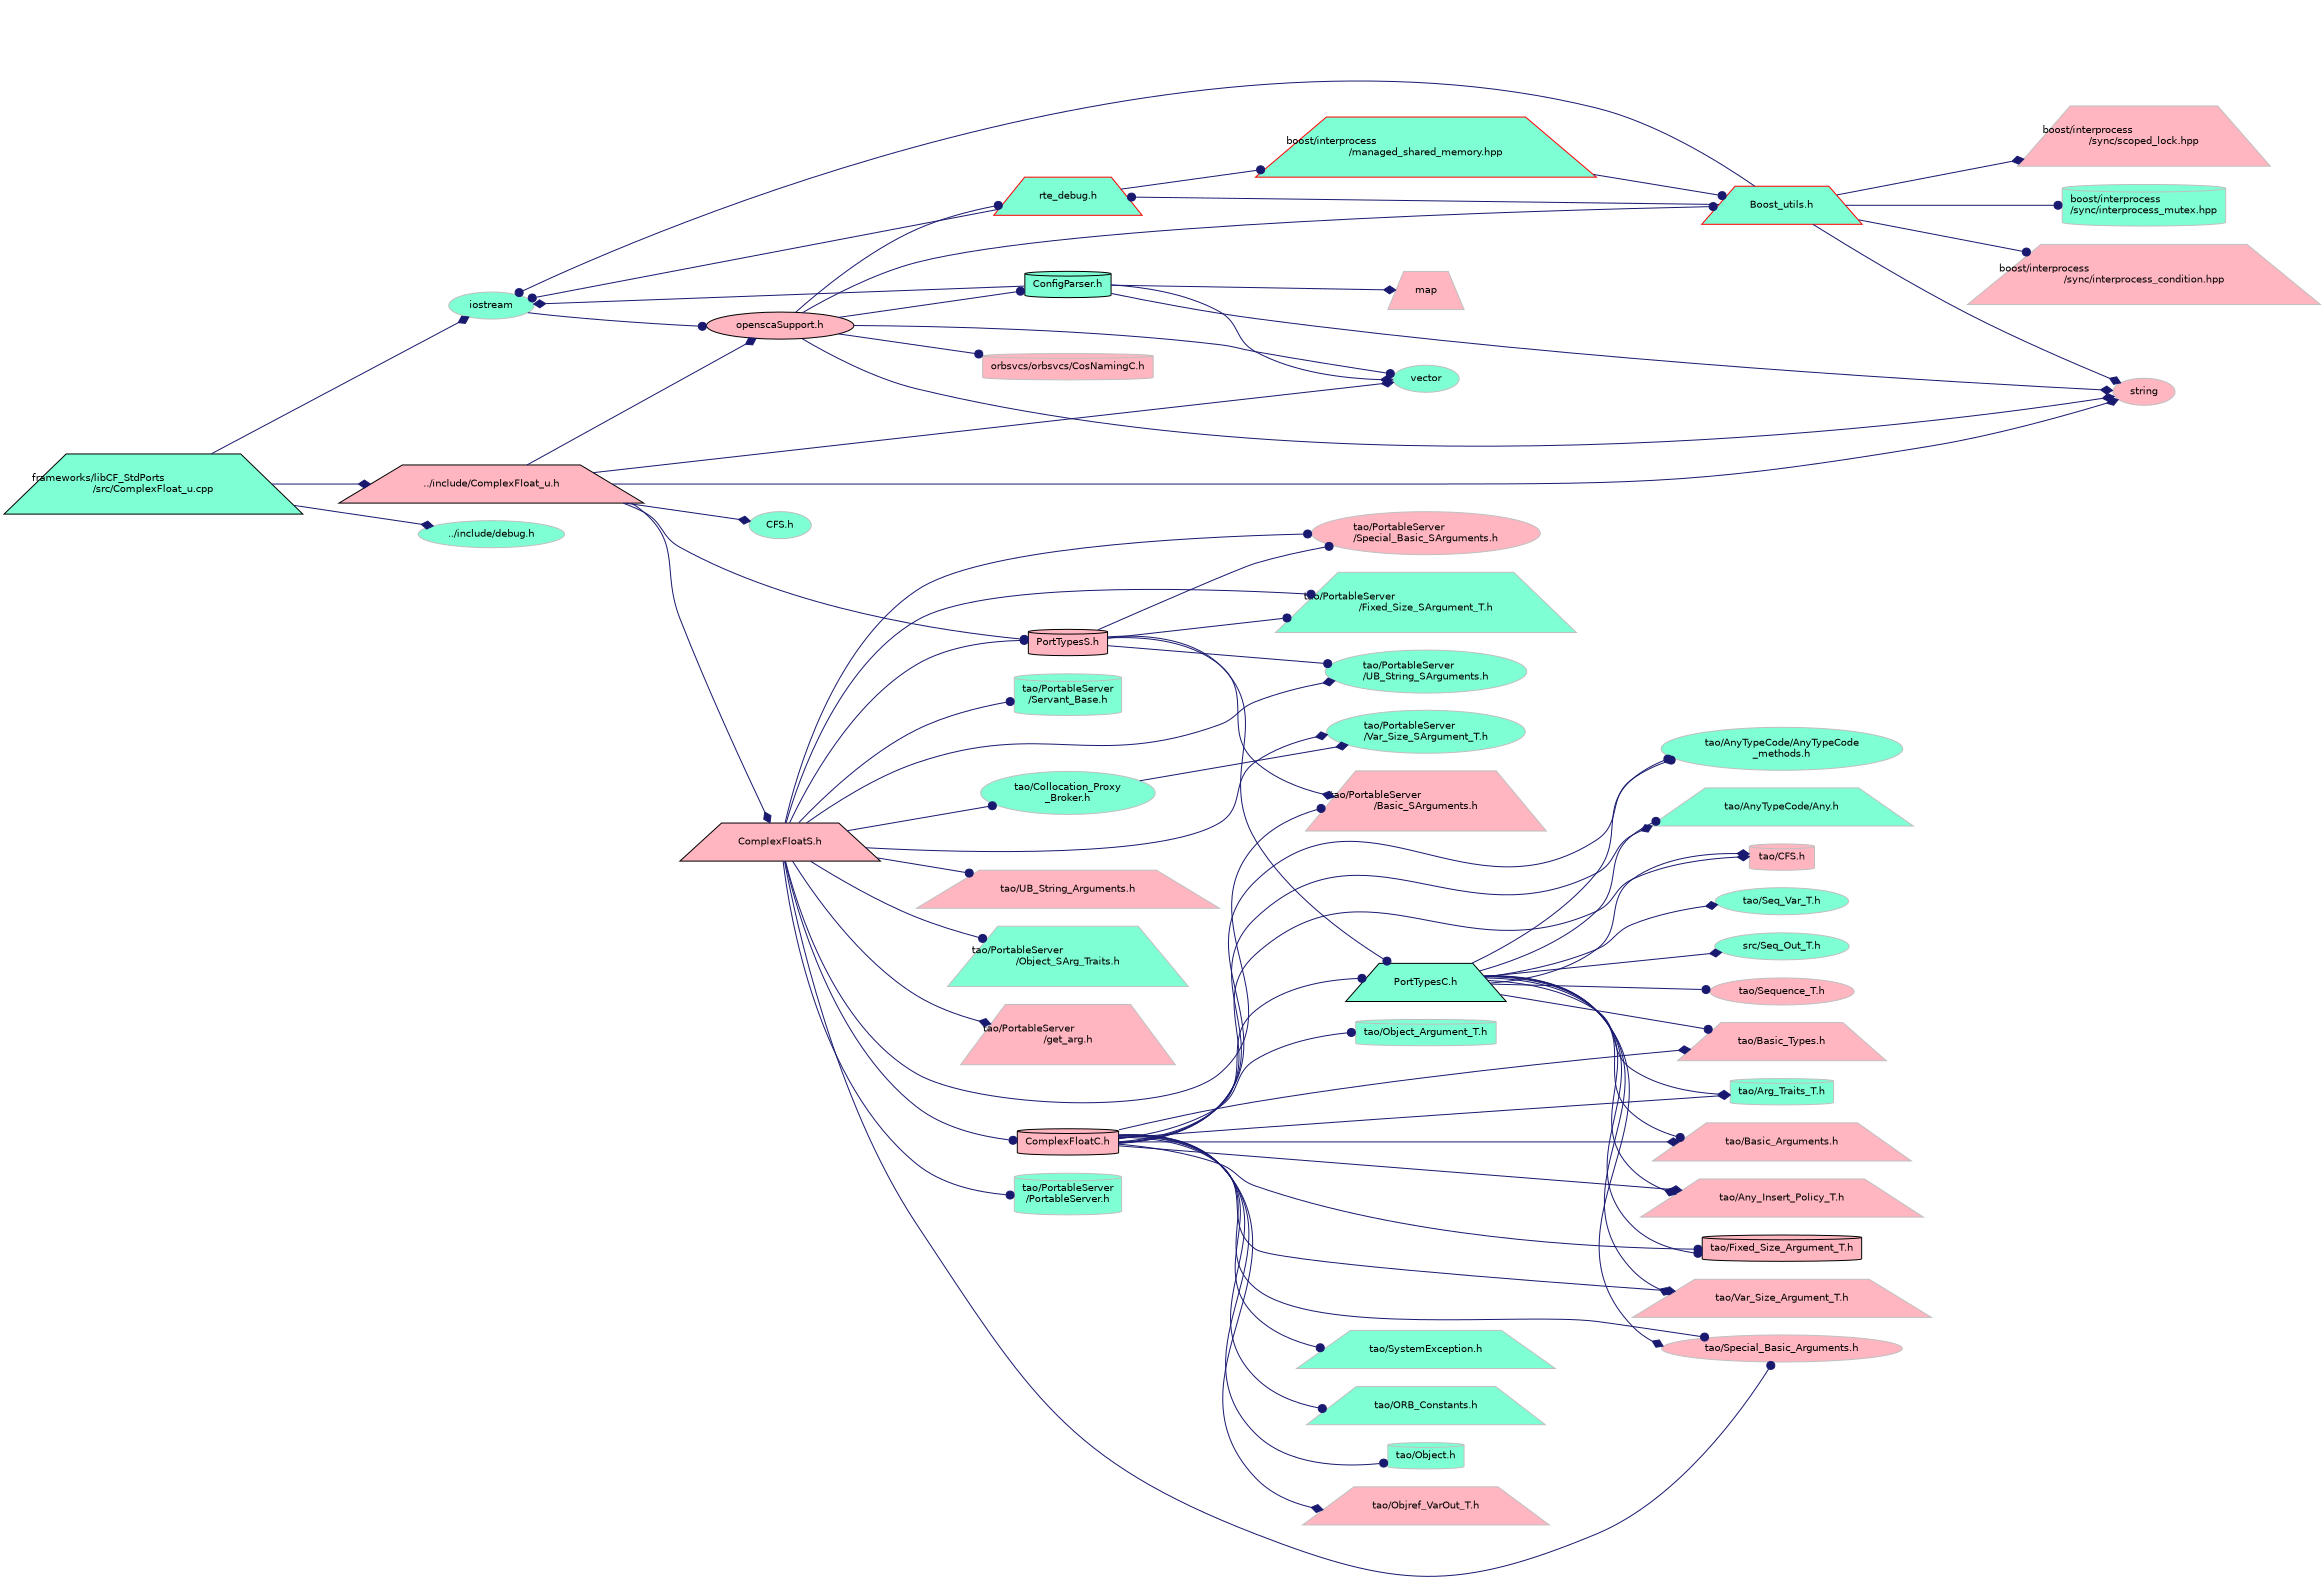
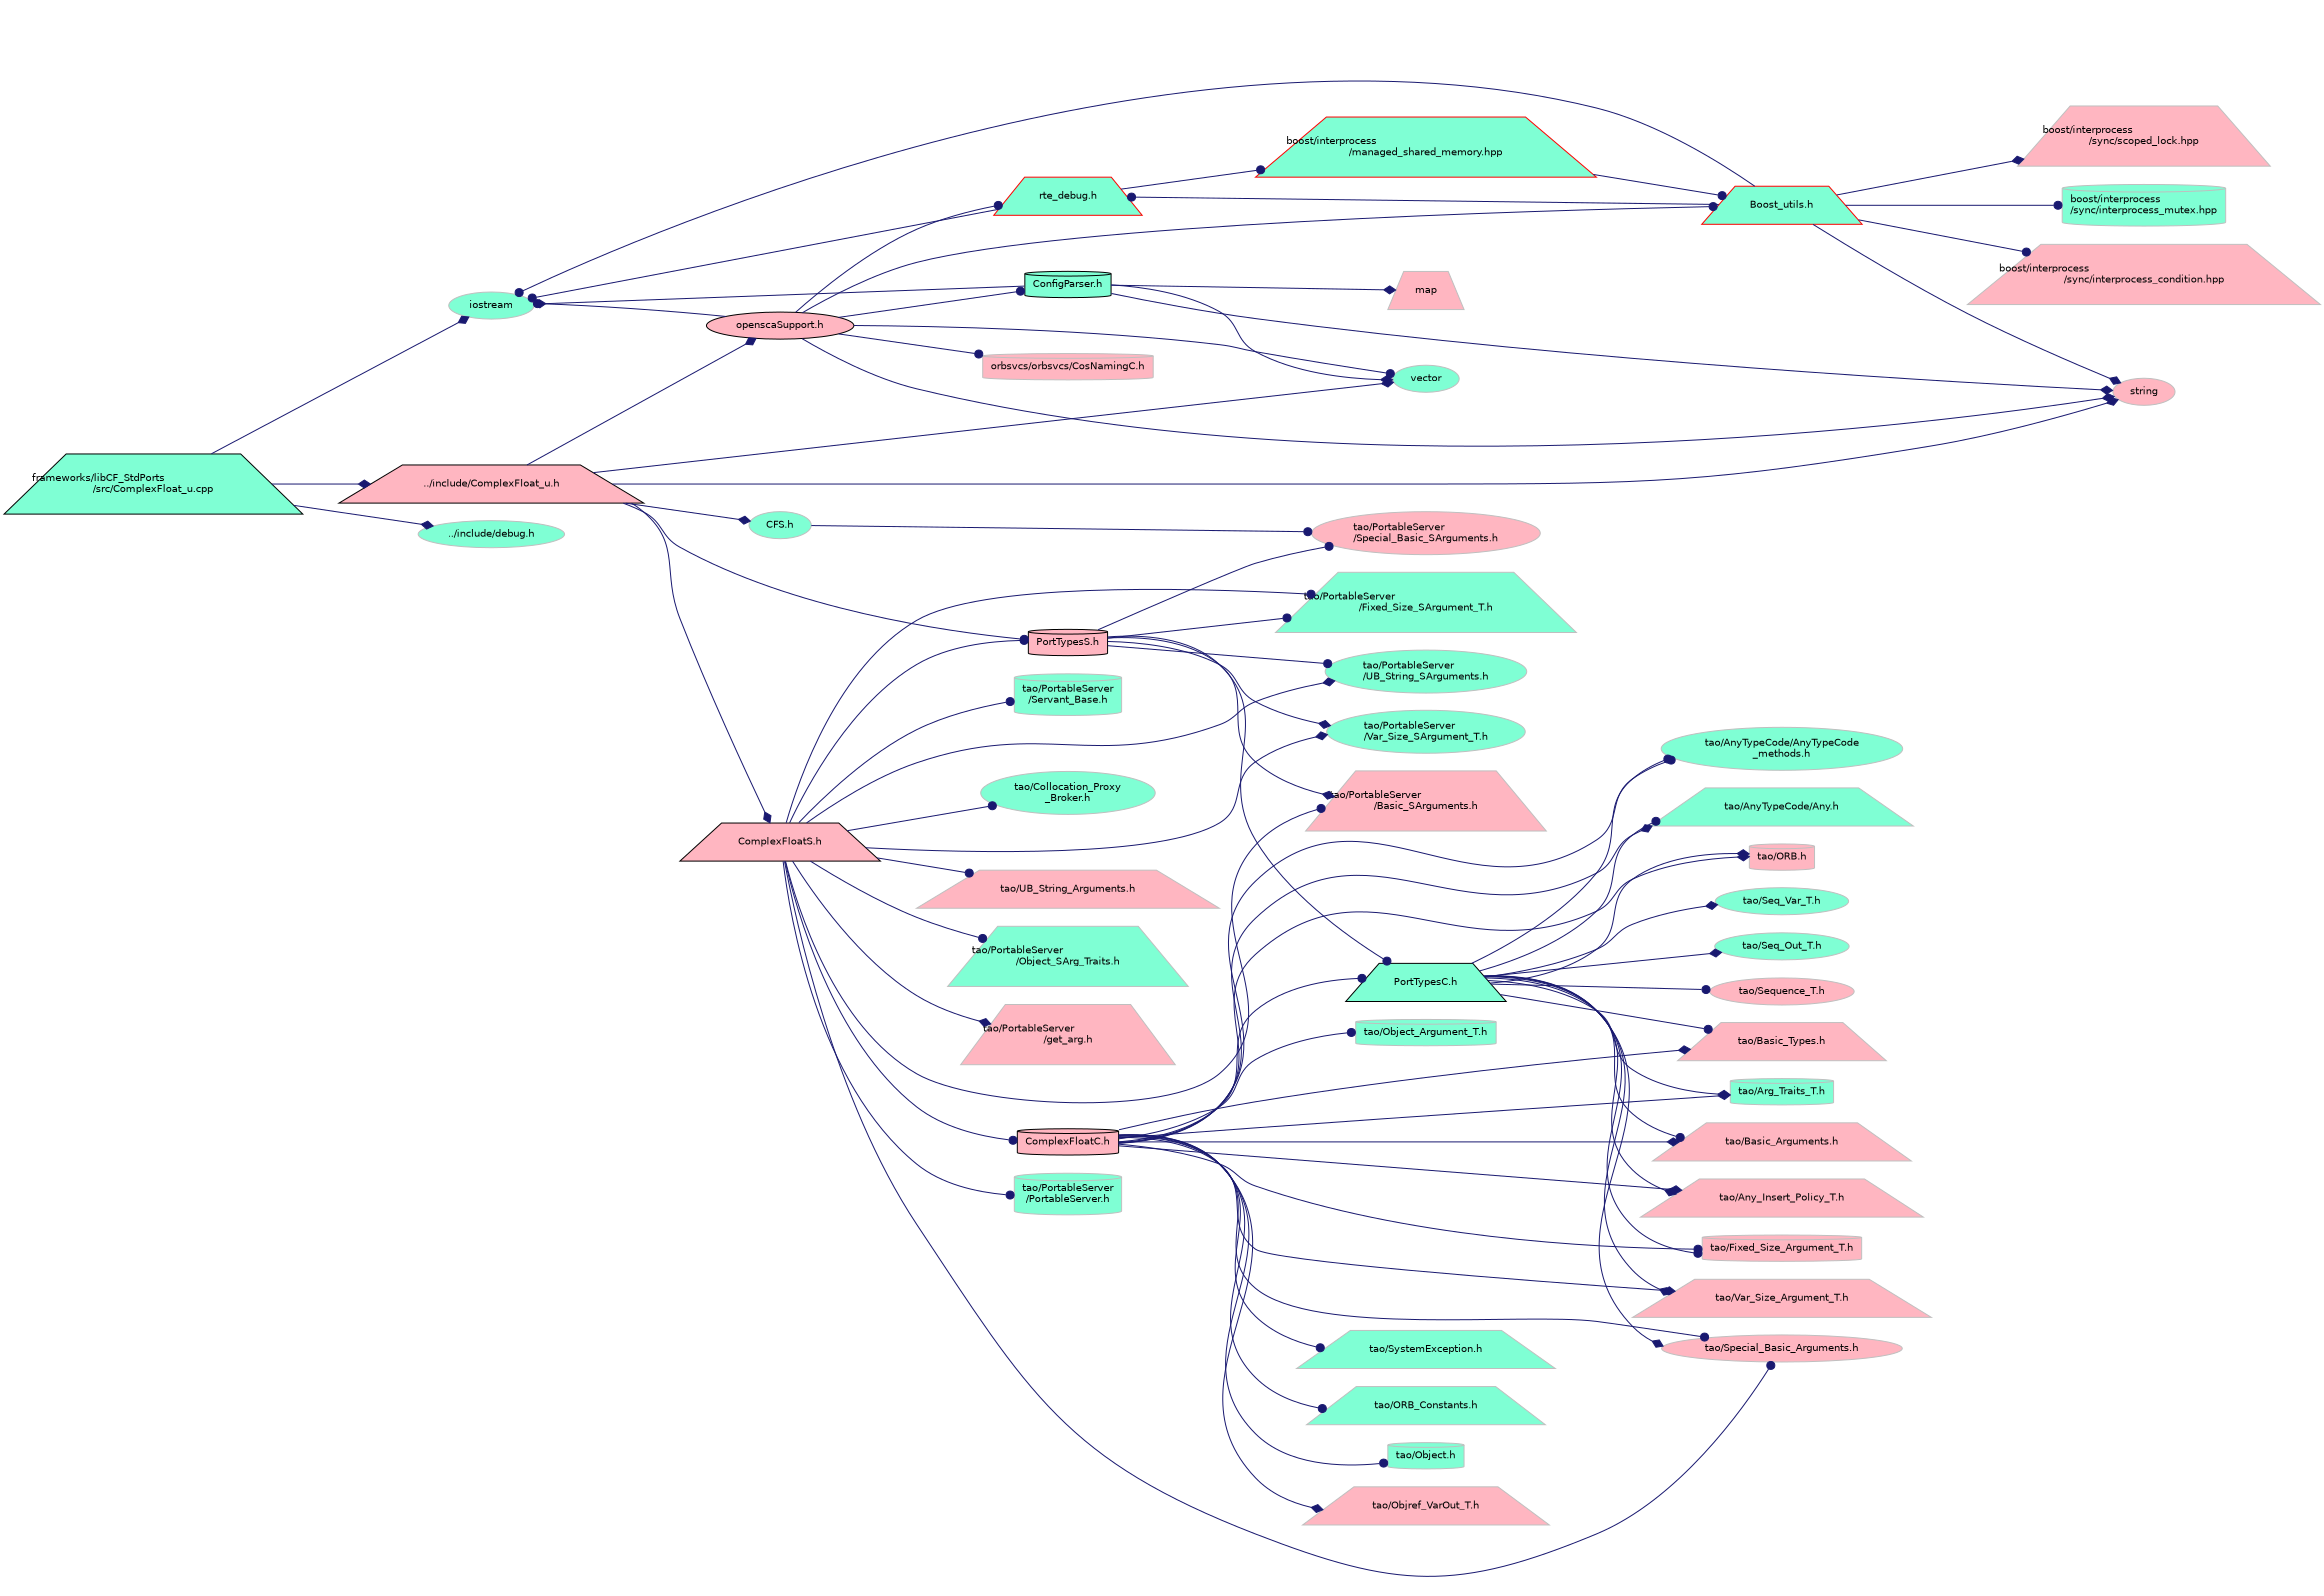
edge "iostream" -> "openscaSupport.h": reversed
edge "ComplexFloatS.h" -> "tao/PortableServer /Special_Basic_SArguments.h": now "CFS.h" -> "tao/PortableServer /Special_Basic_SArguments.h"
edge "tao/Collocation_Proxy _Broker.h" -> "tao/PortableServer /Var_Size_SArgument_T.h": now "PortTypesS.h" -> "tao/PortableServer /Var_Size_SArgument_T.h"
node "tao/CFS.h": label "tao/CFS.h" -> "tao/ORB.h"
node "src/Seq_Out_T.h": label "src/Seq_Out_T.h" -> "tao/Seq_Out_T.h"
node "tao/Fixed_Size_Argument_T.h": color black -> grey75
